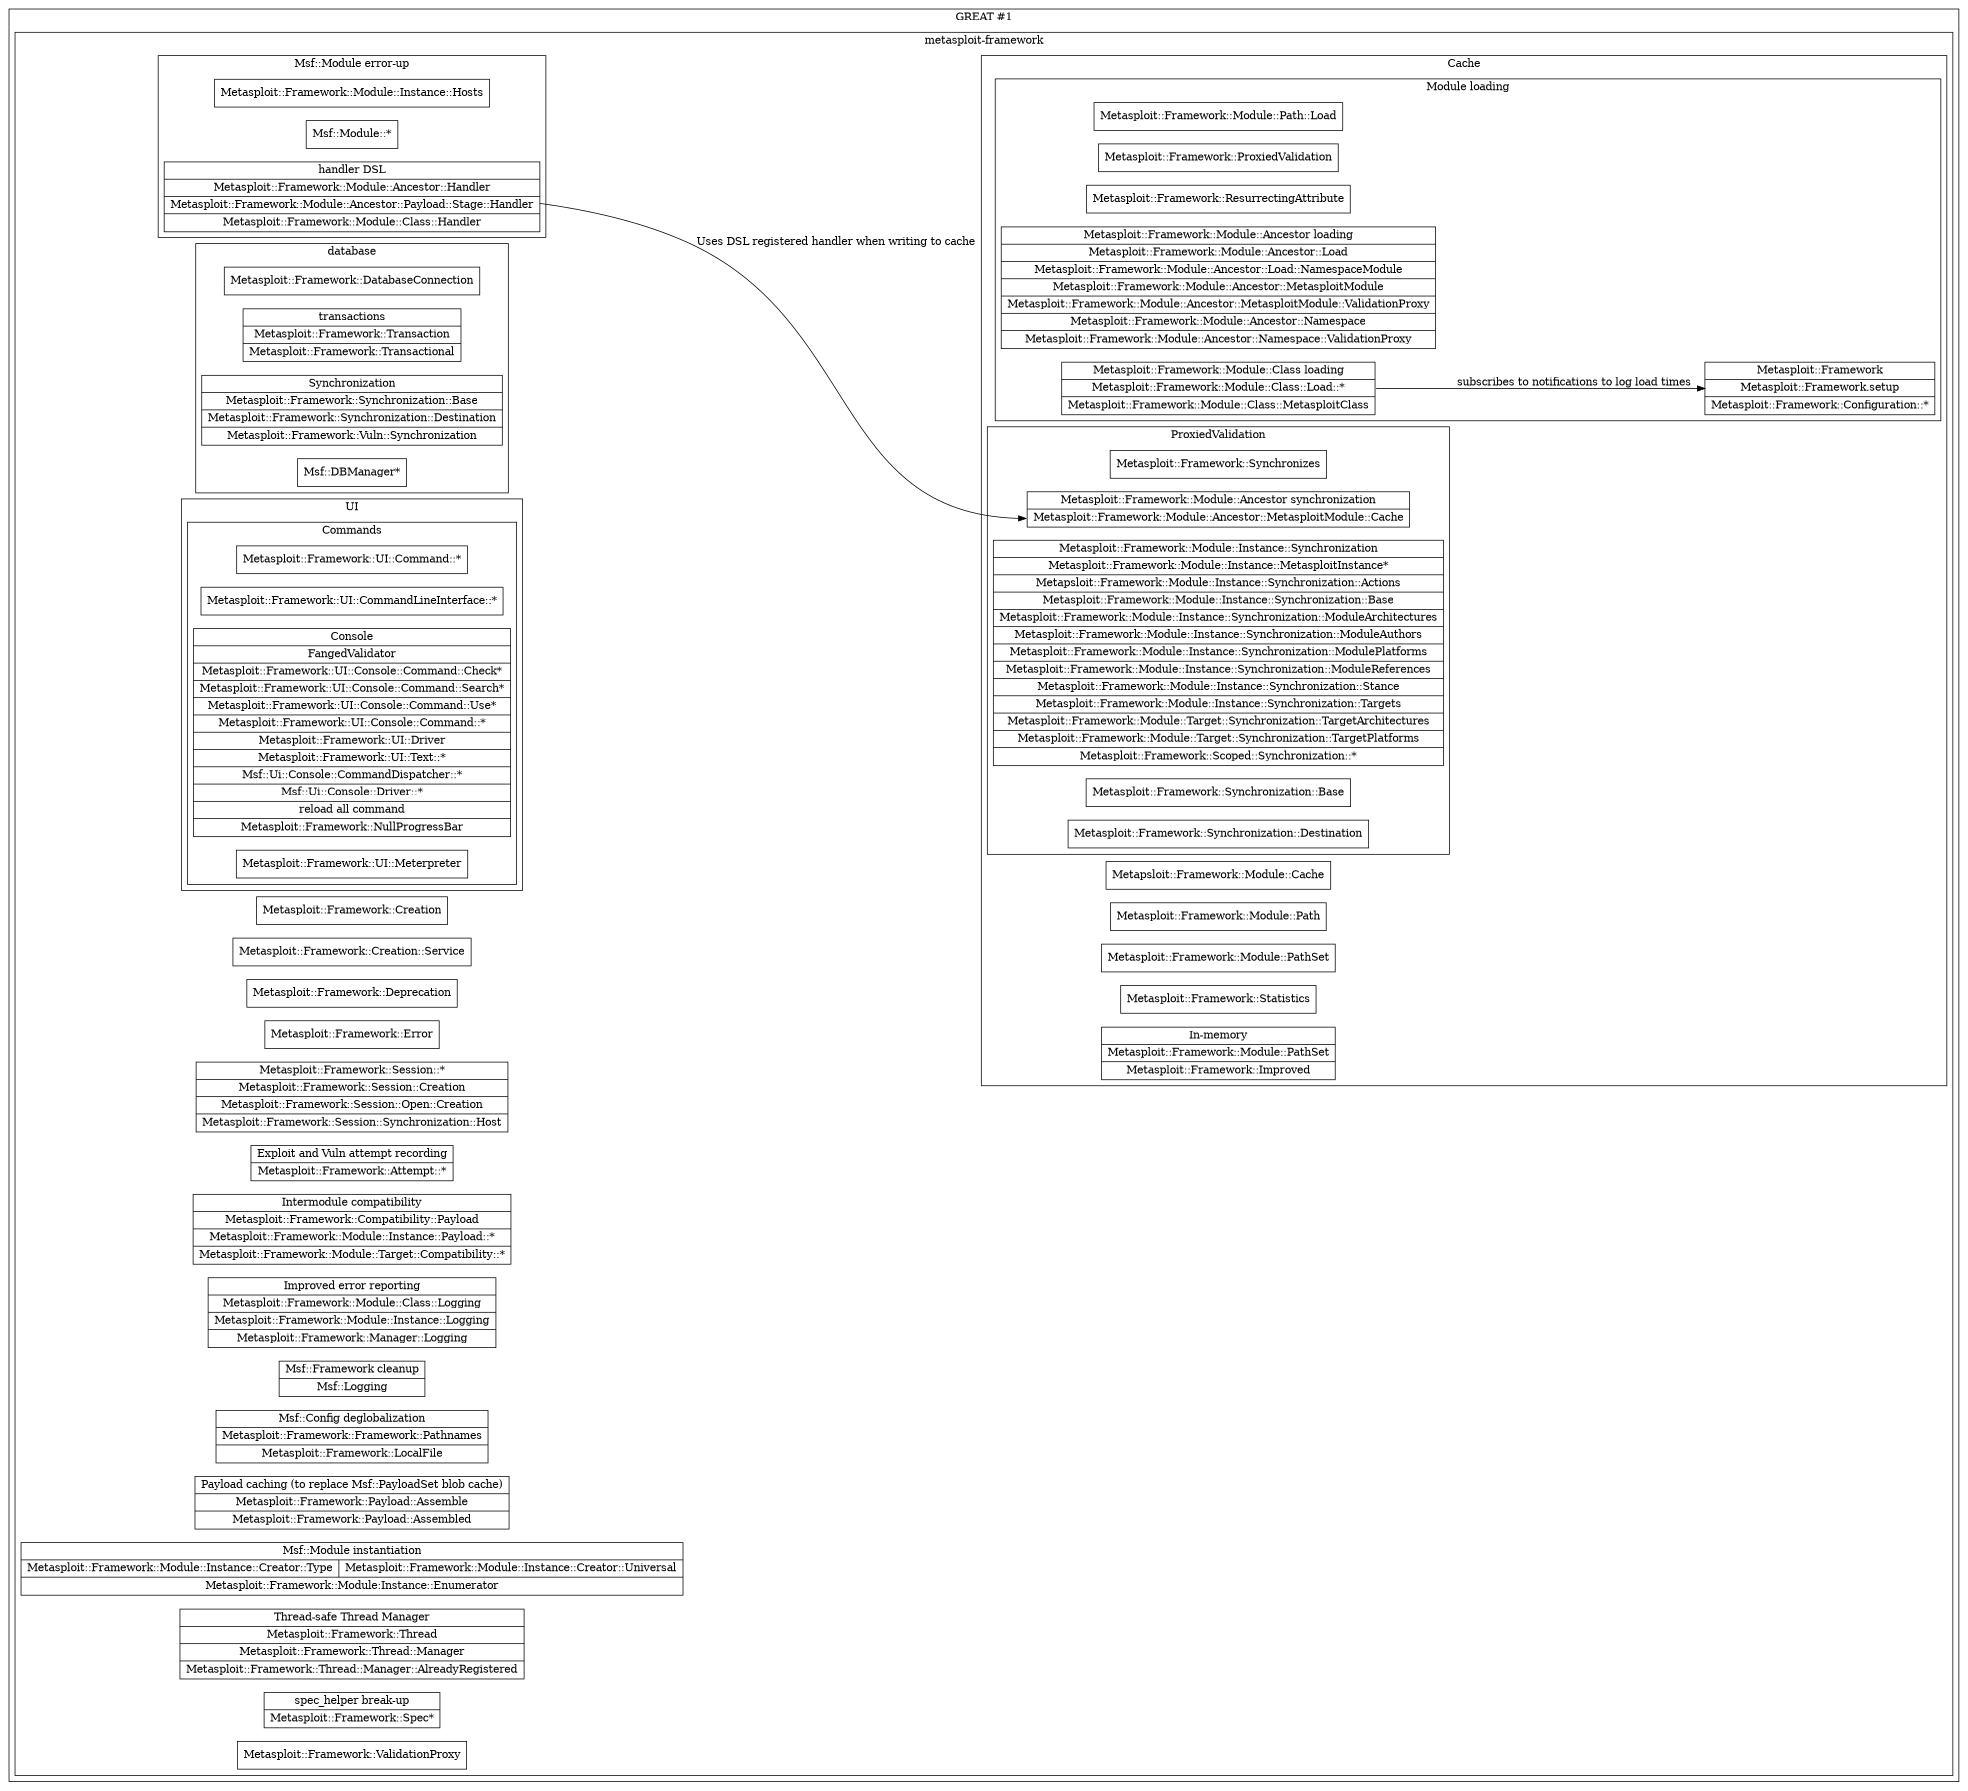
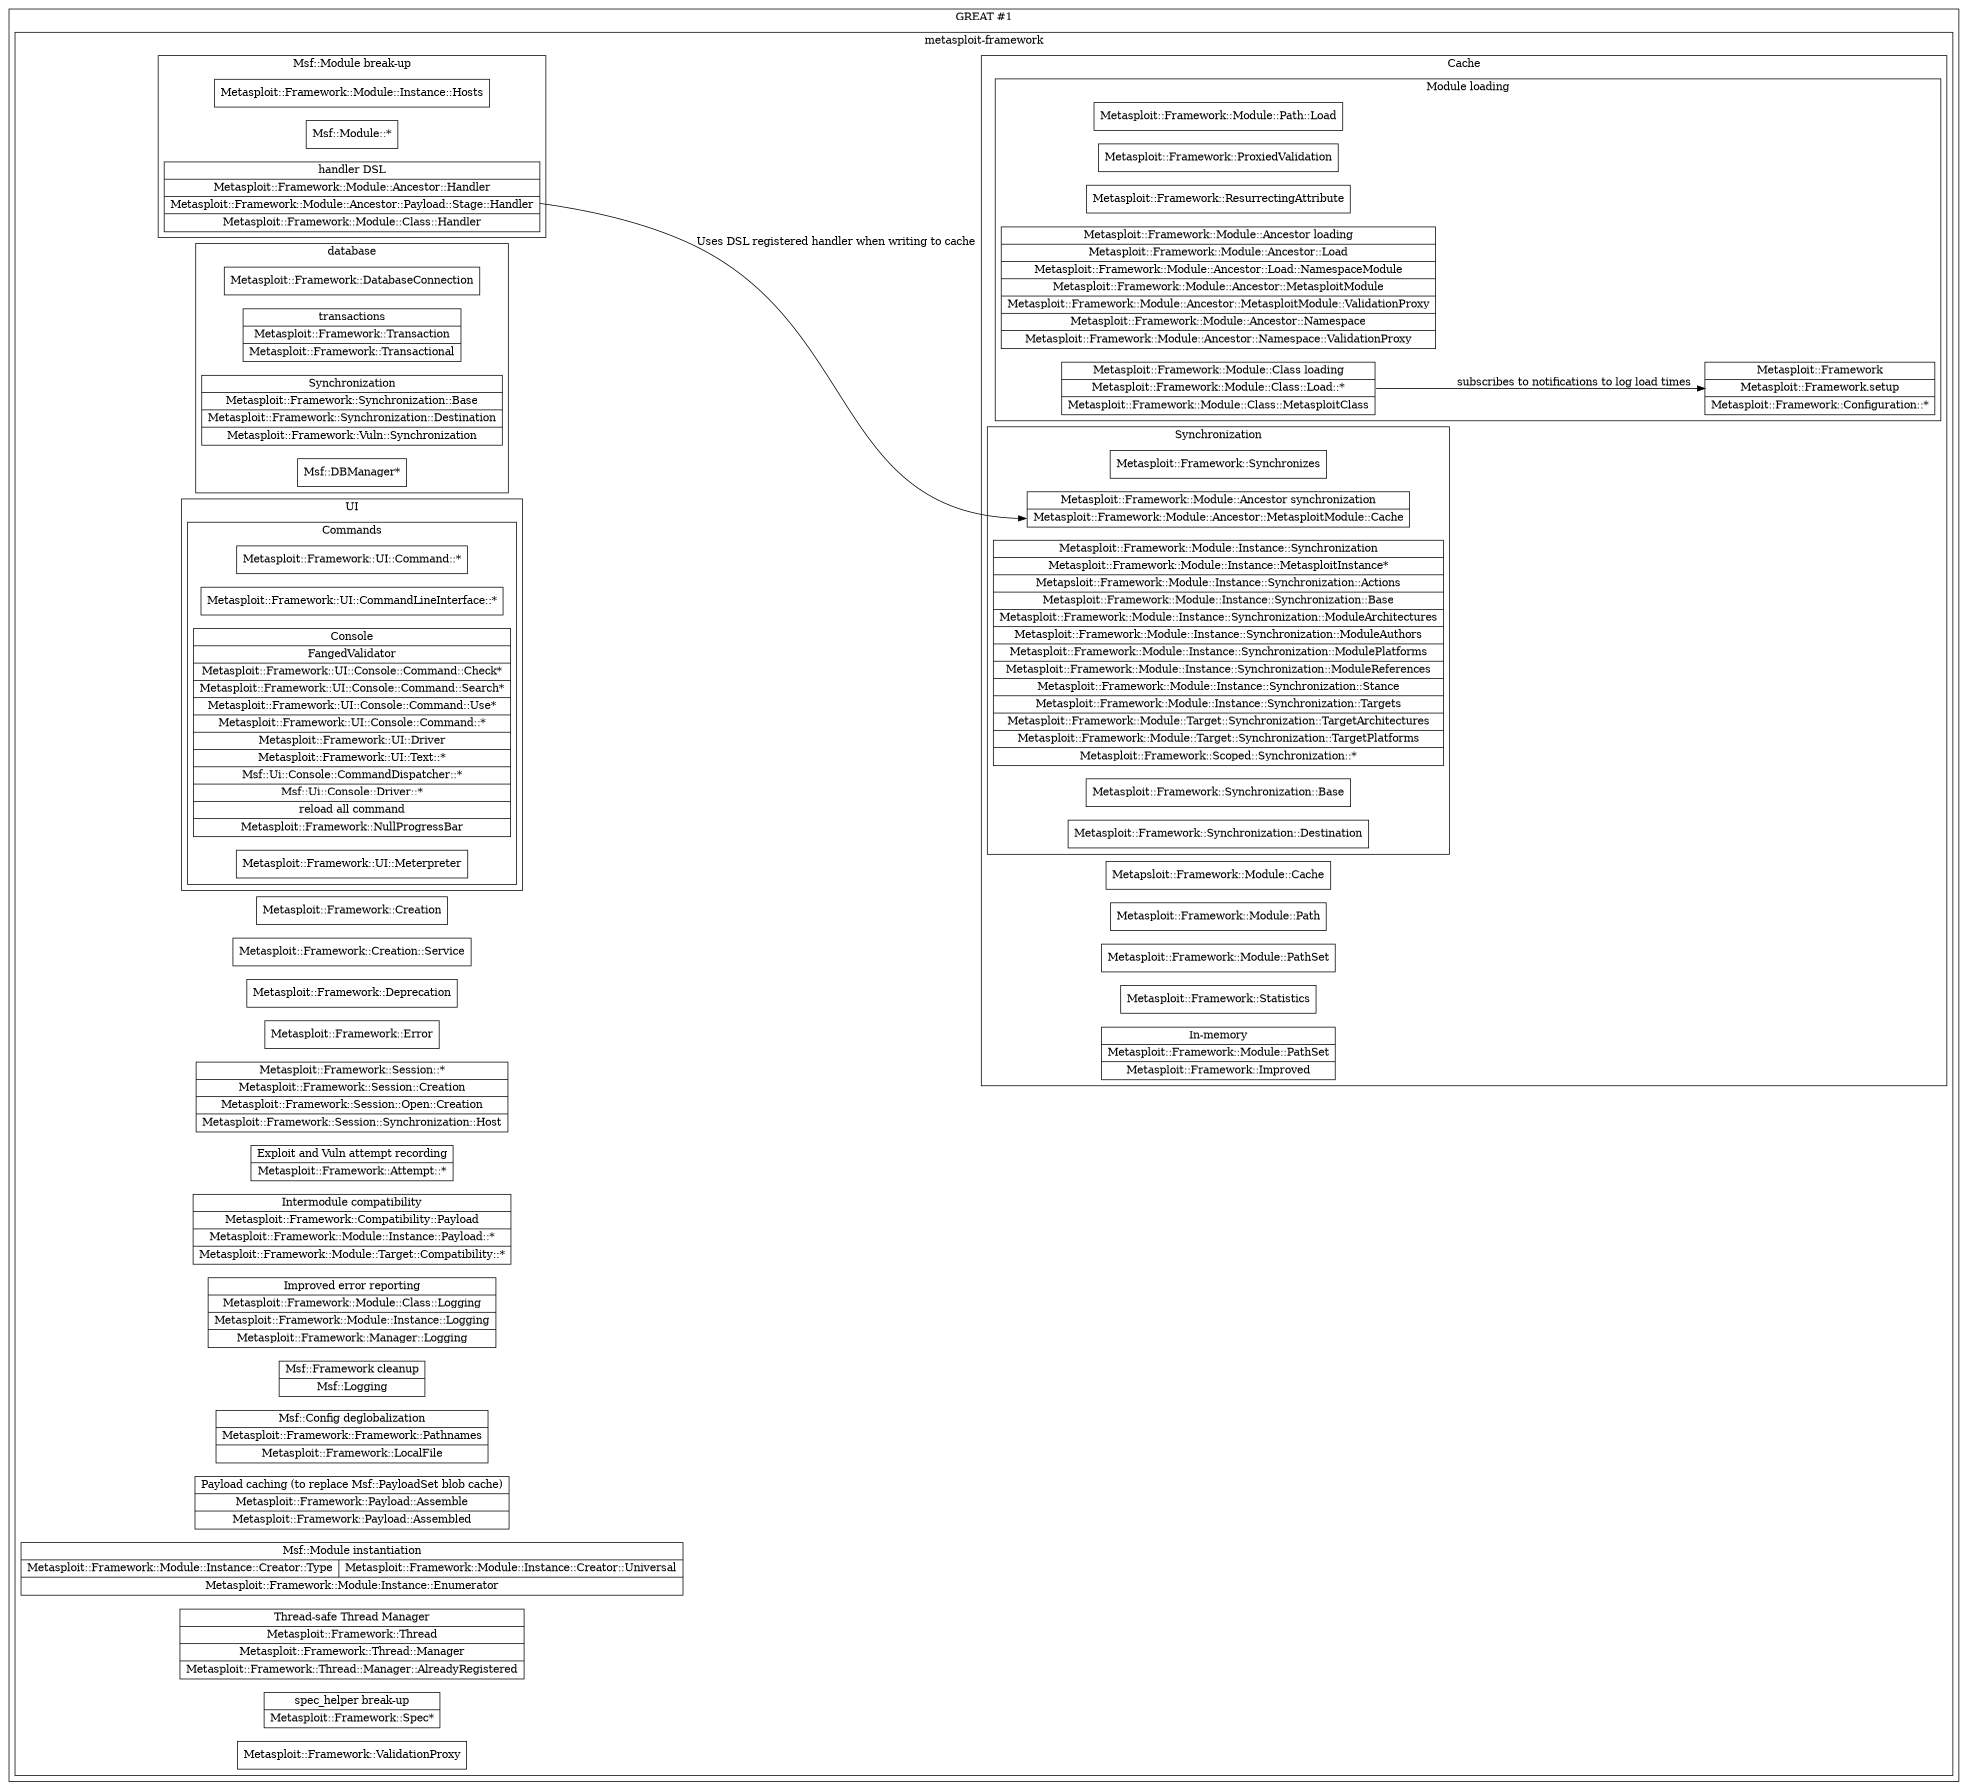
cluster "Msf::Module error-up": label "Msf::Module error-up" -> "Msf::Module break-up"
cluster "ProxiedValidation": label "ProxiedValidation" -> "Synchronization"
